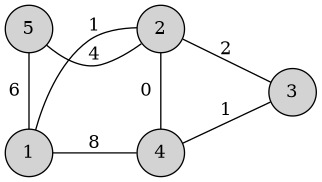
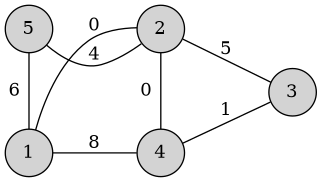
edge "2" -- "1": label "1" -> "0"
edge "2" -- "3": label "2" -> "5"
